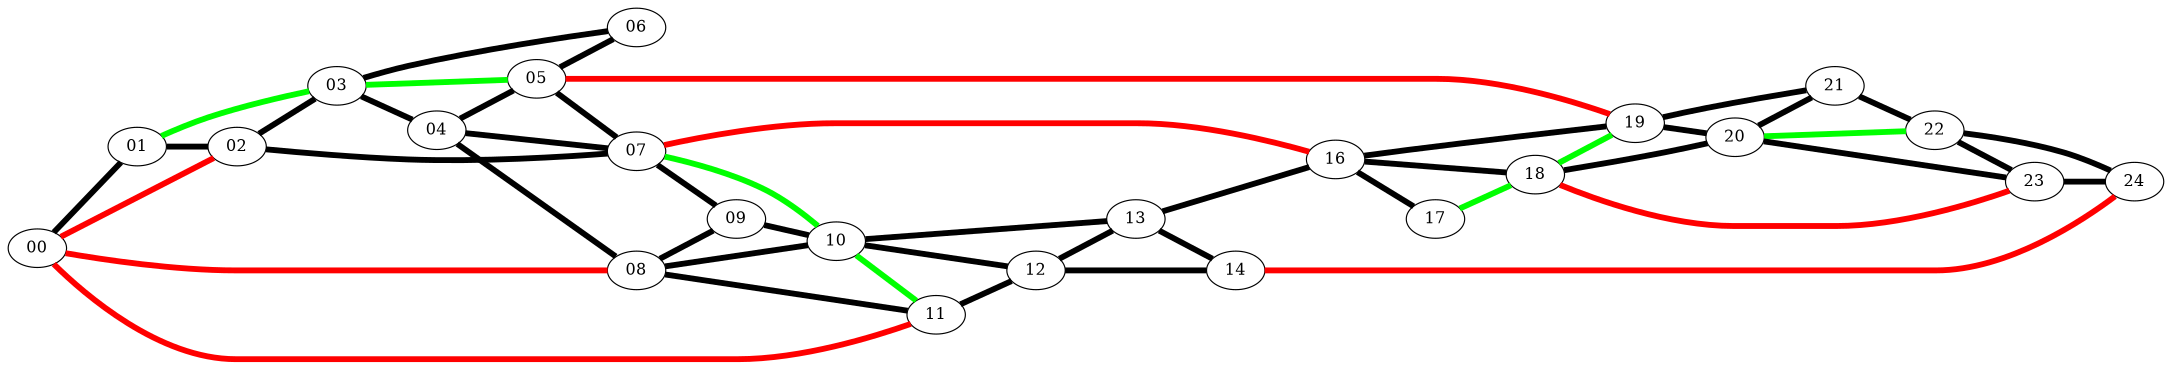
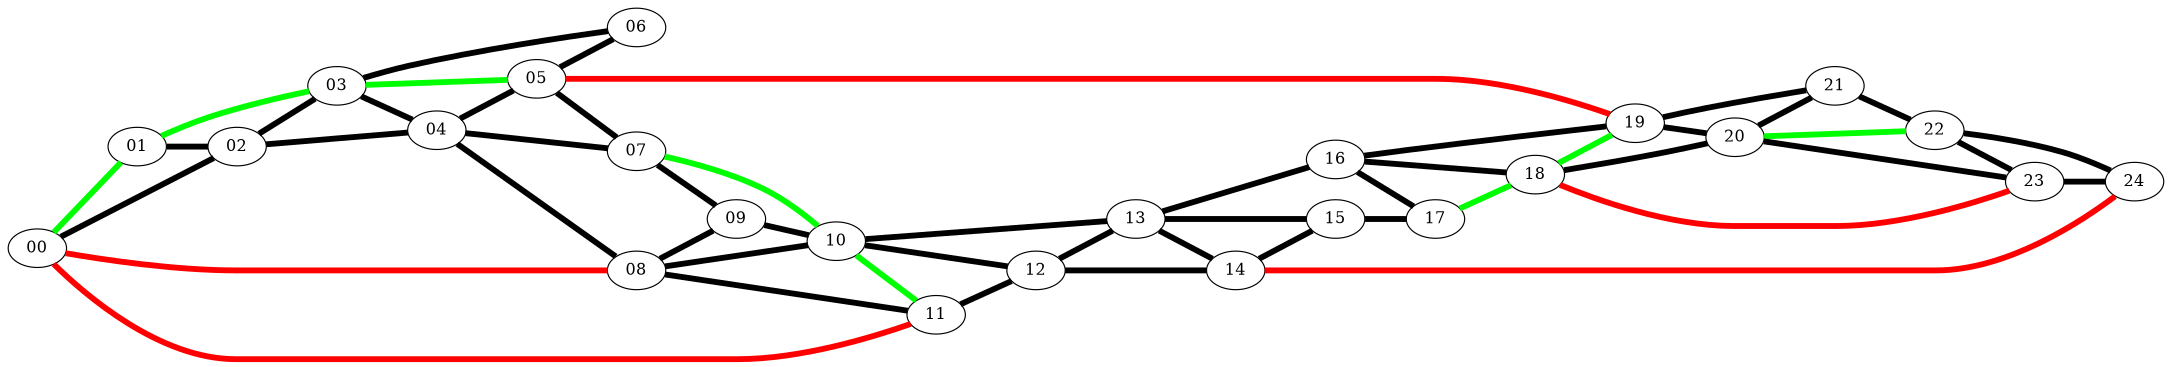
edge "07" -- "16": removed
edge "02" -- "07": now "02" -- "04"
edge "01" -- "00": color black -> green
edge "02" -- "00": color red -> black
node "15": added
